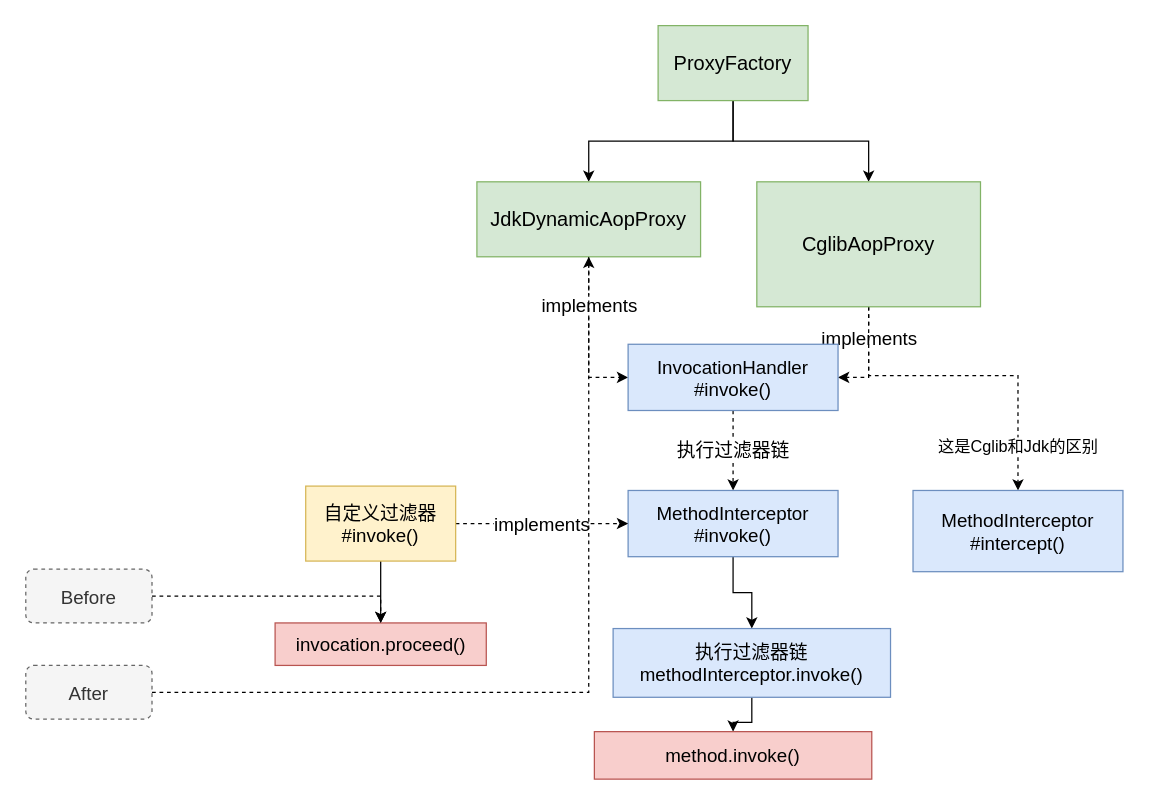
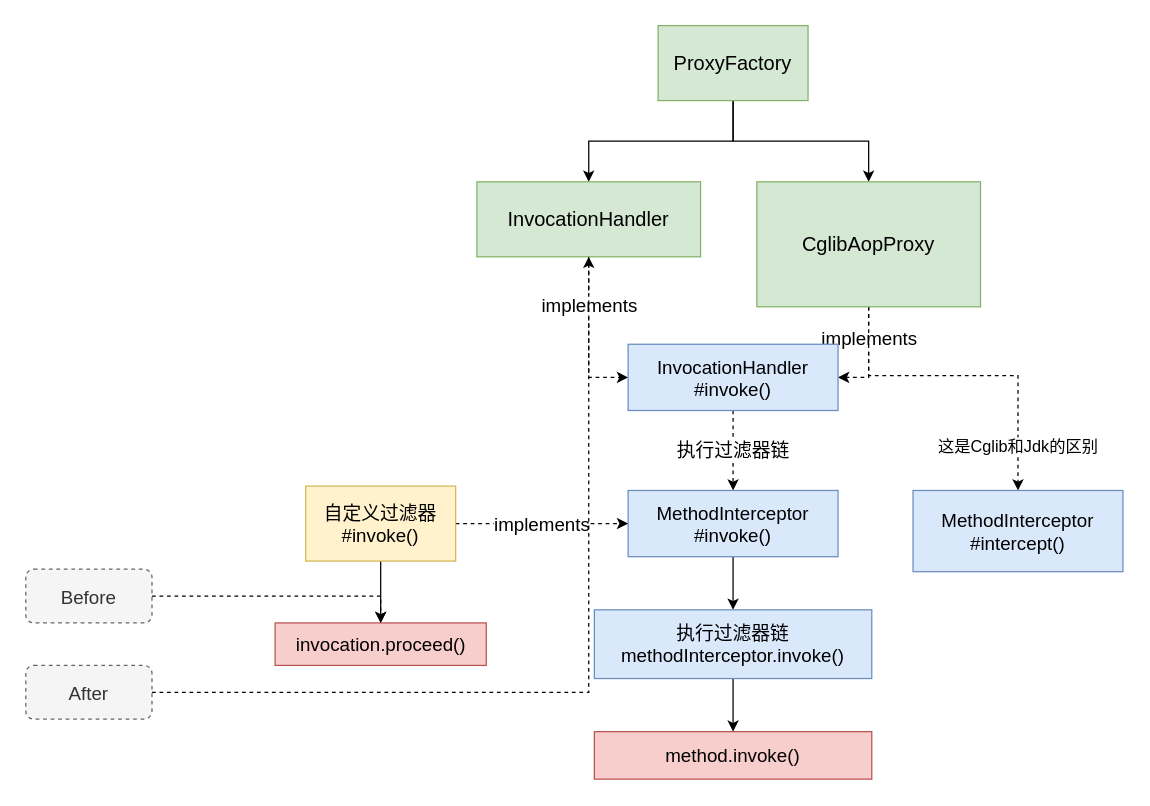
node "JdkDynamicAopProxy": label "JdkDynamicAopProxy" -> "InvocationHandler"
node "执行过滤器链 methodInterceptor.invoke()": moved (752, 663) -> (733, 644)
